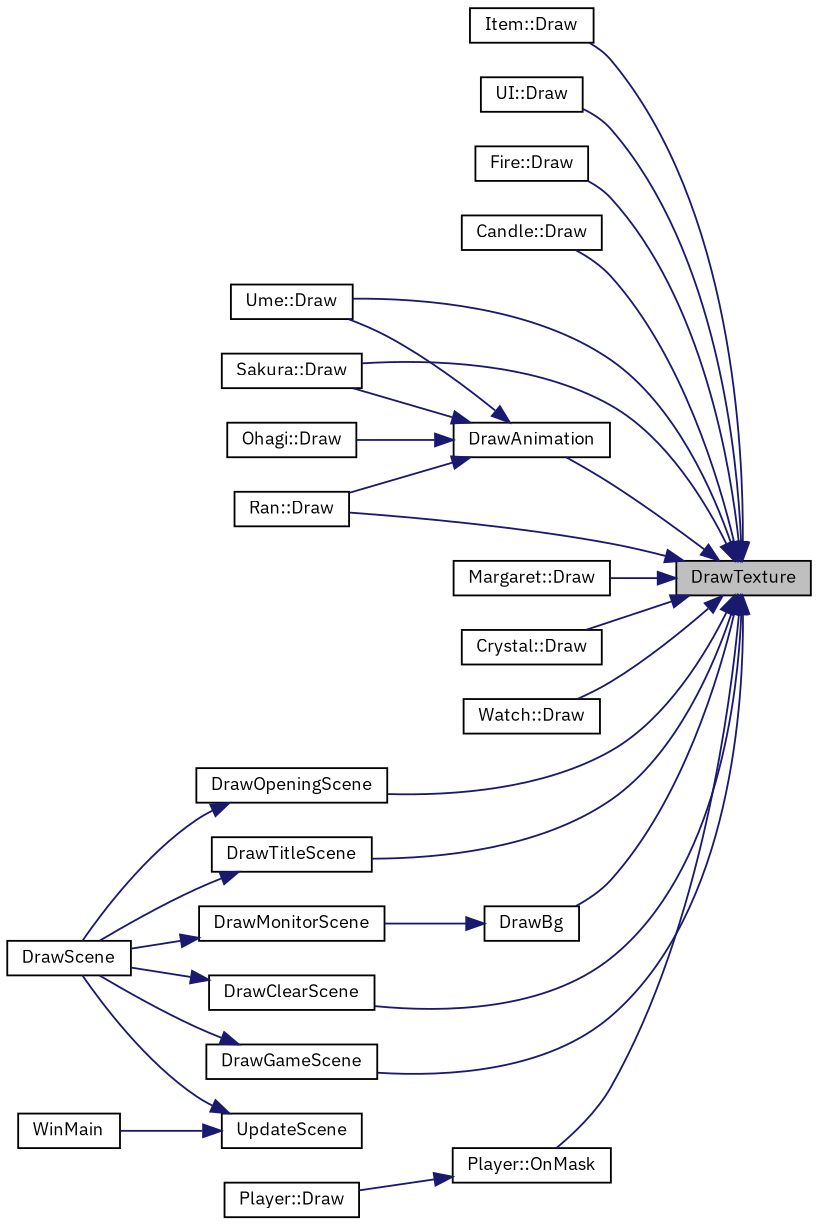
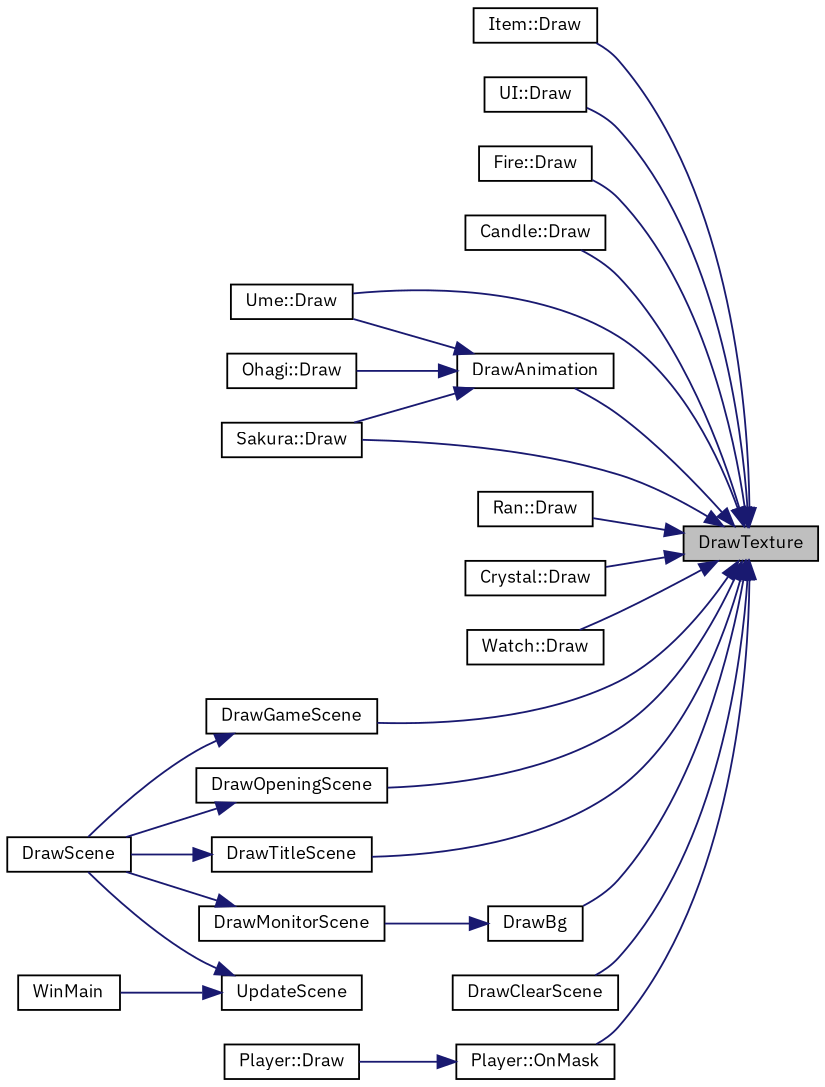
edge "Ran::Draw" -> "DrawAnimation": removed
node "Margaret::Draw": removed
edge "DrawScene" -> "DrawClearScene": removed
